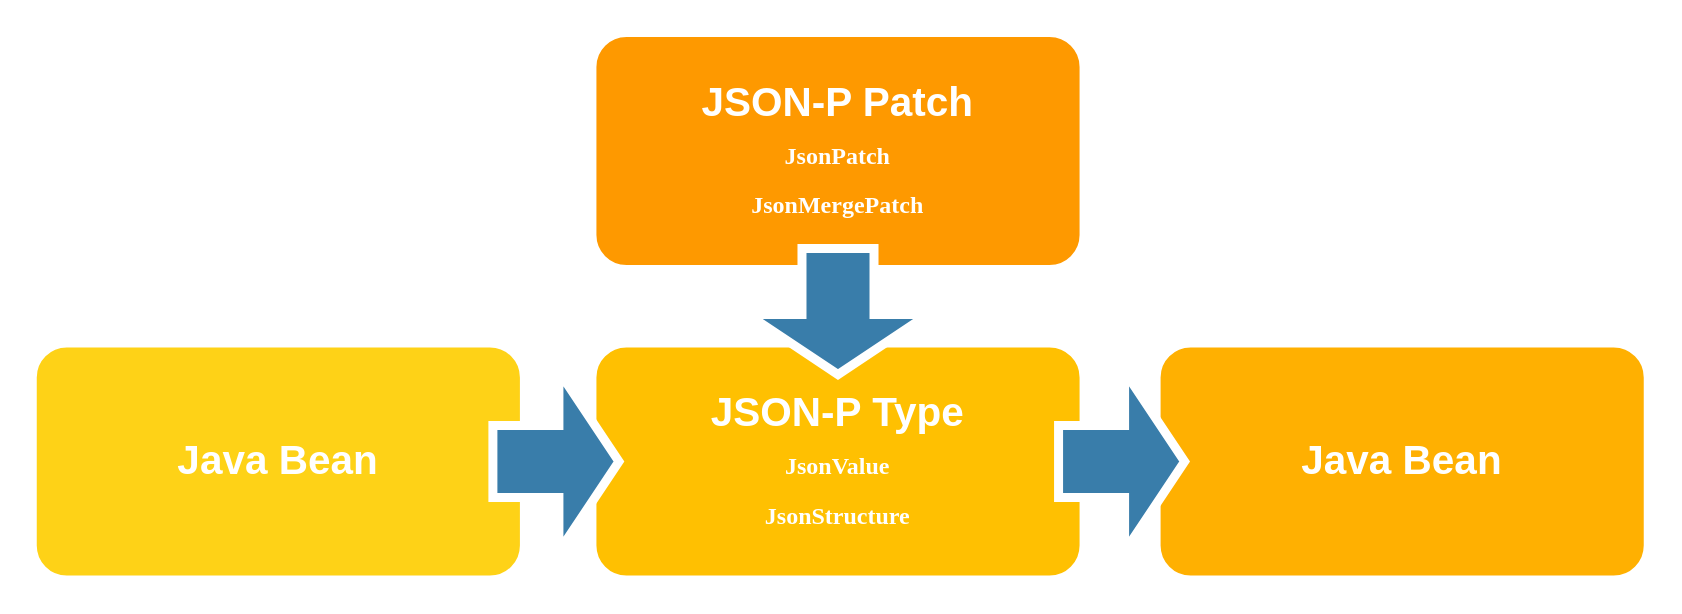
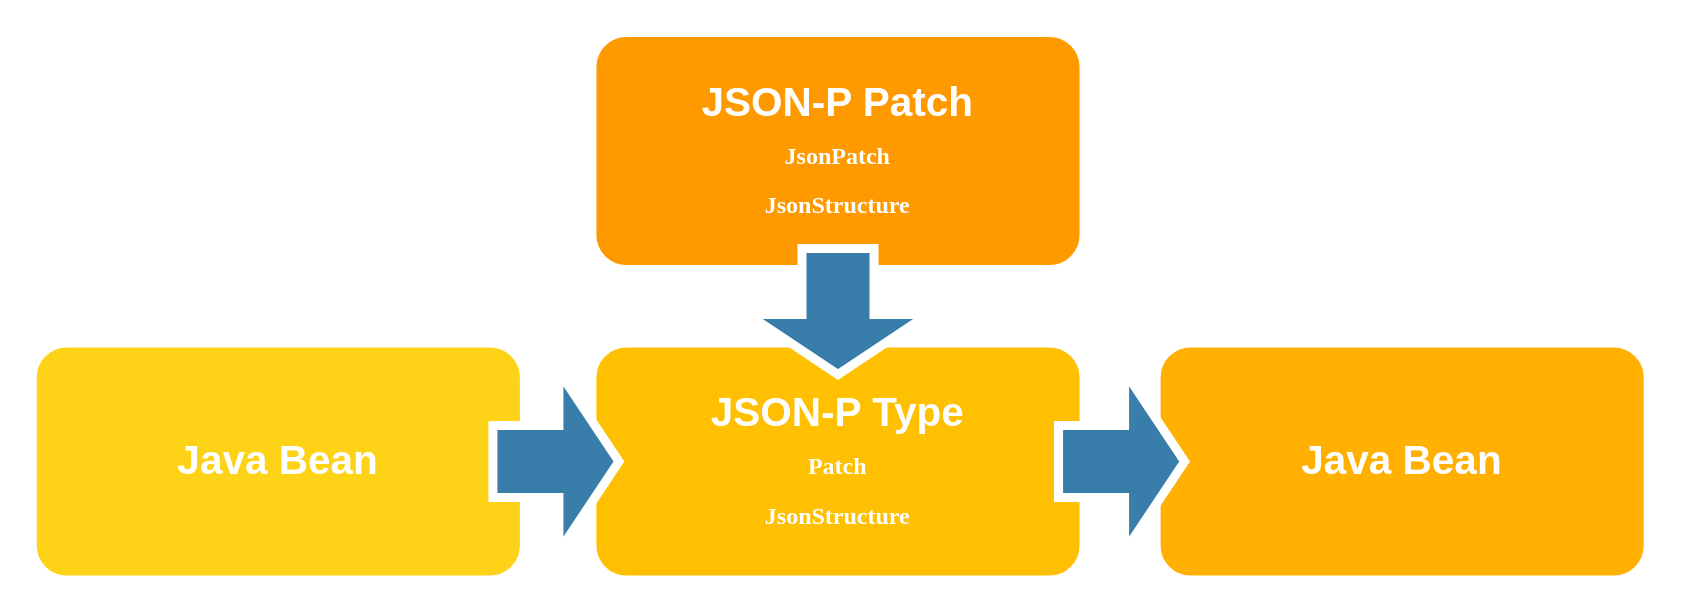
node "JSON-P Patch JsonPatch JsonMergePatch": label "JSON-P Patch JsonPatch JsonMergePatch" -> "JSON-P Patch JsonPatch JsonStructure"
node "JSON-P Type JsonValue JsonStructure": label "JSON-P Type JsonValue JsonStructure" -> "JSON-P Type Patch JsonStructure"
